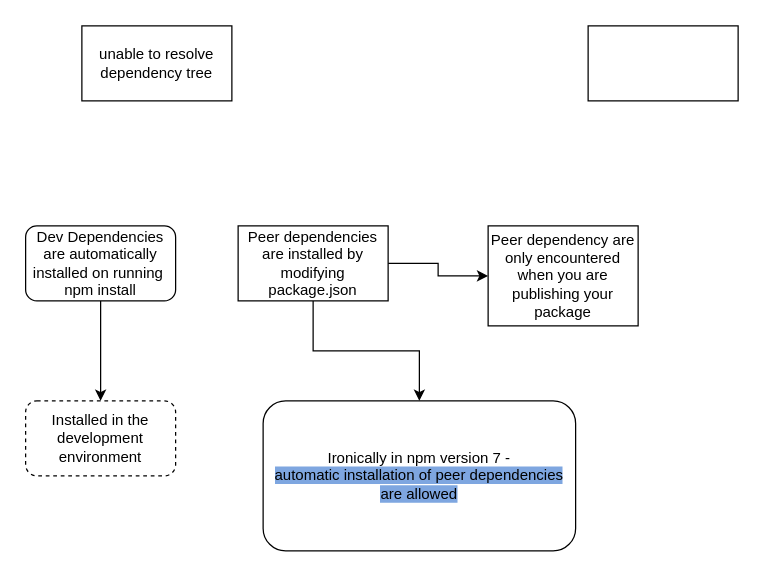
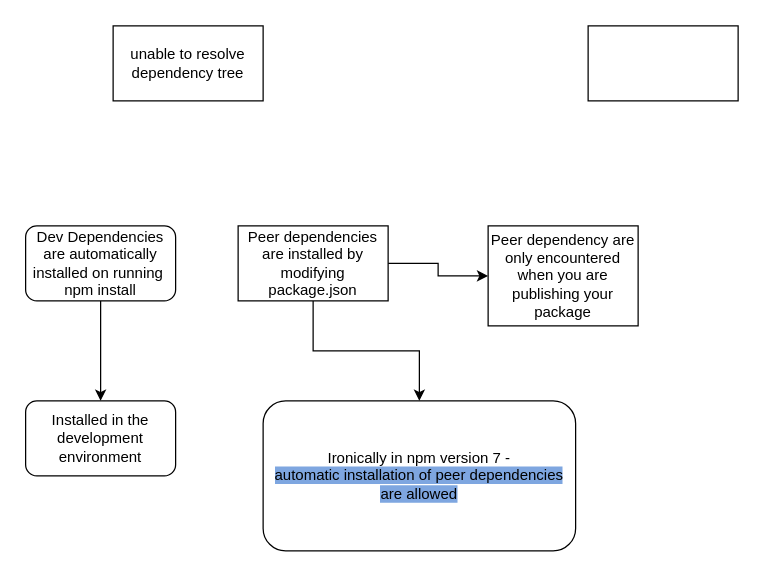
node "unable to resolve dependency tree": moved (157, 63) -> (188, 63)
node "Installed in the development environment": style dashed -> solid
